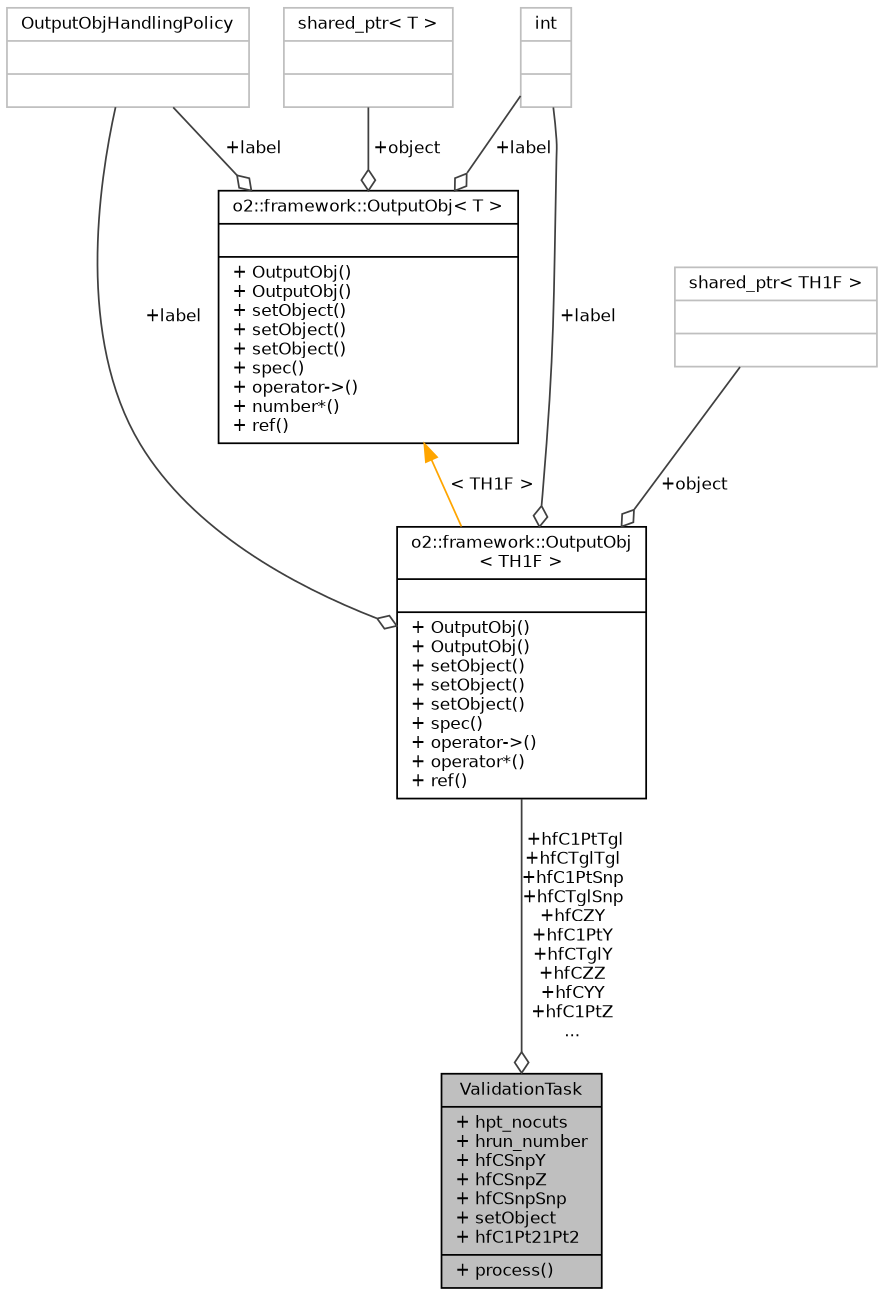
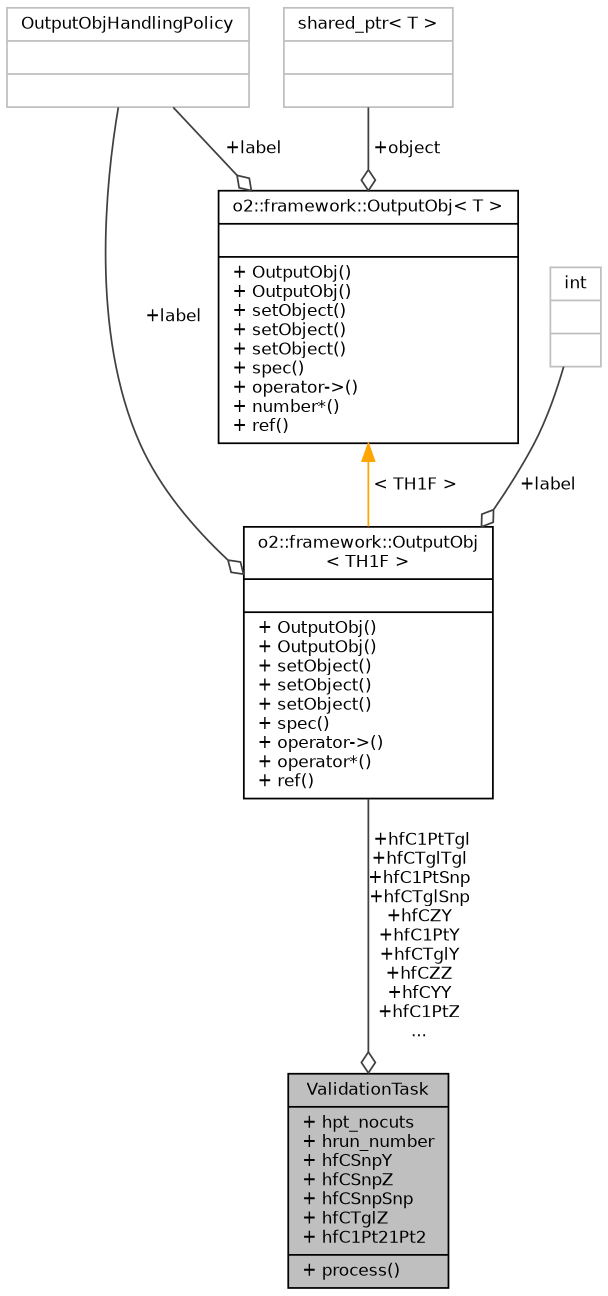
edge "int" -> "o2::framework::OutputObj< T >": removed, label "+label"
node "shared_ptr< TH1F >": removed
node "ValidationTask": text "+ setObject" -> "+ hfCTglZ"
